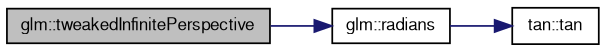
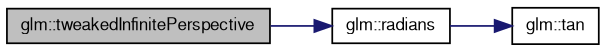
node "tan::tan": label "tan::tan" -> "glm::tan"
